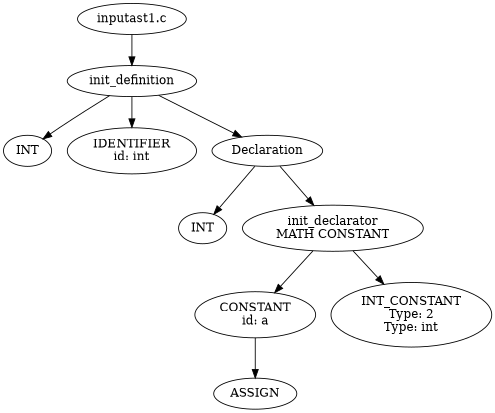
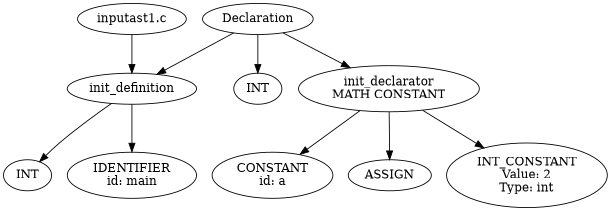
edge "init_definition" -> "Declaration": reversed
node "IDENTIFIER id: int": label "IDENTIFIER id: int" -> "IDENTIFIER id: main"
node "INT_CONSTANT Type: 2 Type: int": label "INT_CONSTANT Type: 2 Type: int" -> "INT_CONSTANT Value: 2 Type: int"
edge "CONSTANT id: a" -> "ASSIGN": now "init_declarator MATH CONSTANT" -> "ASSIGN"
